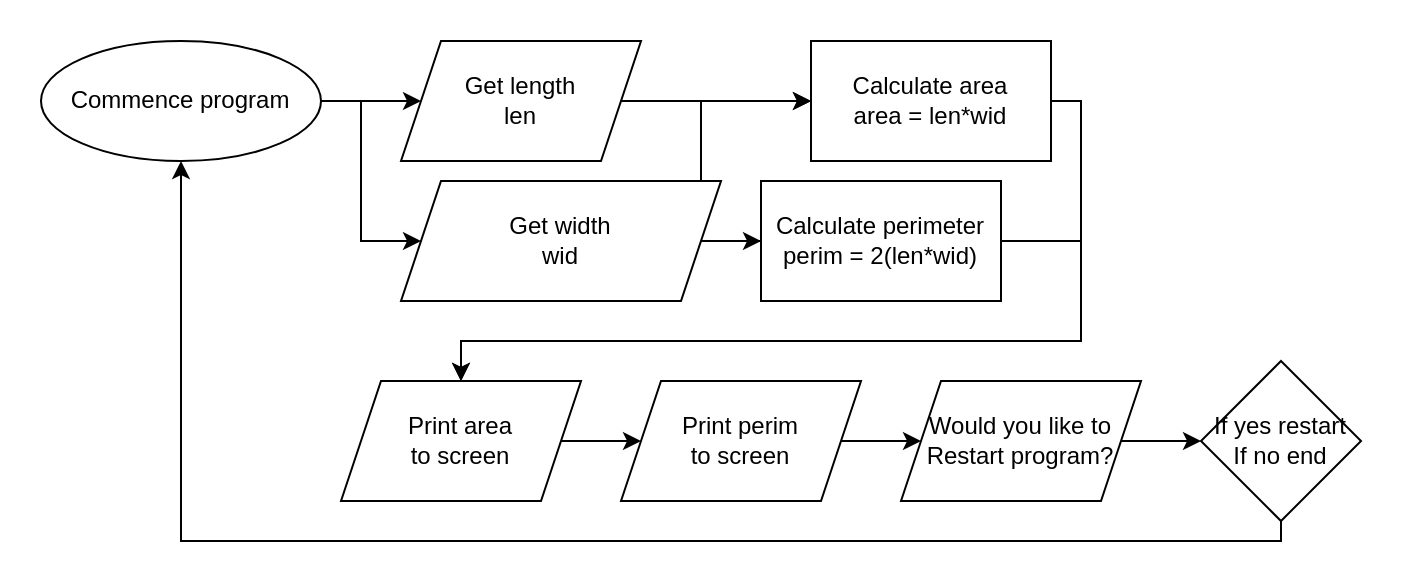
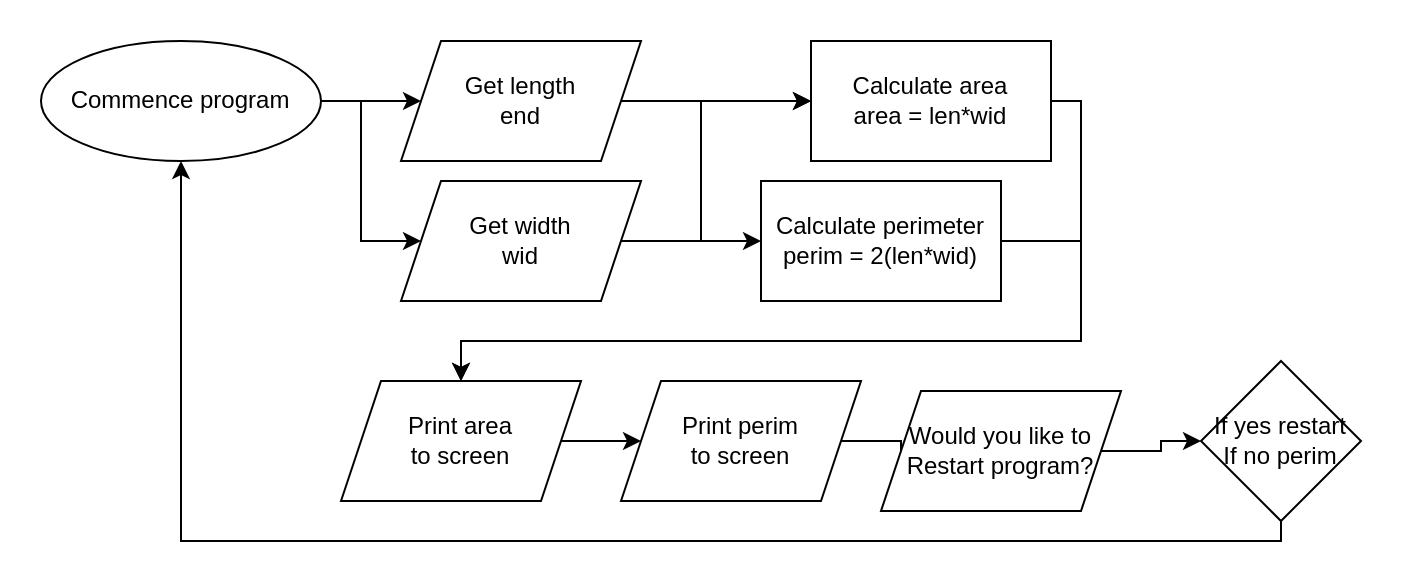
node "Get length len": label "Get length len" -> "Get length end"
node "Get width wid": size 320x120 -> 240x120
node "Would you like to Restart program?": moved (1021, 441) -> (1001, 451)
node "If yes restart If no end": label "If yes restart If no end" -> "If yes restart If no perim"
